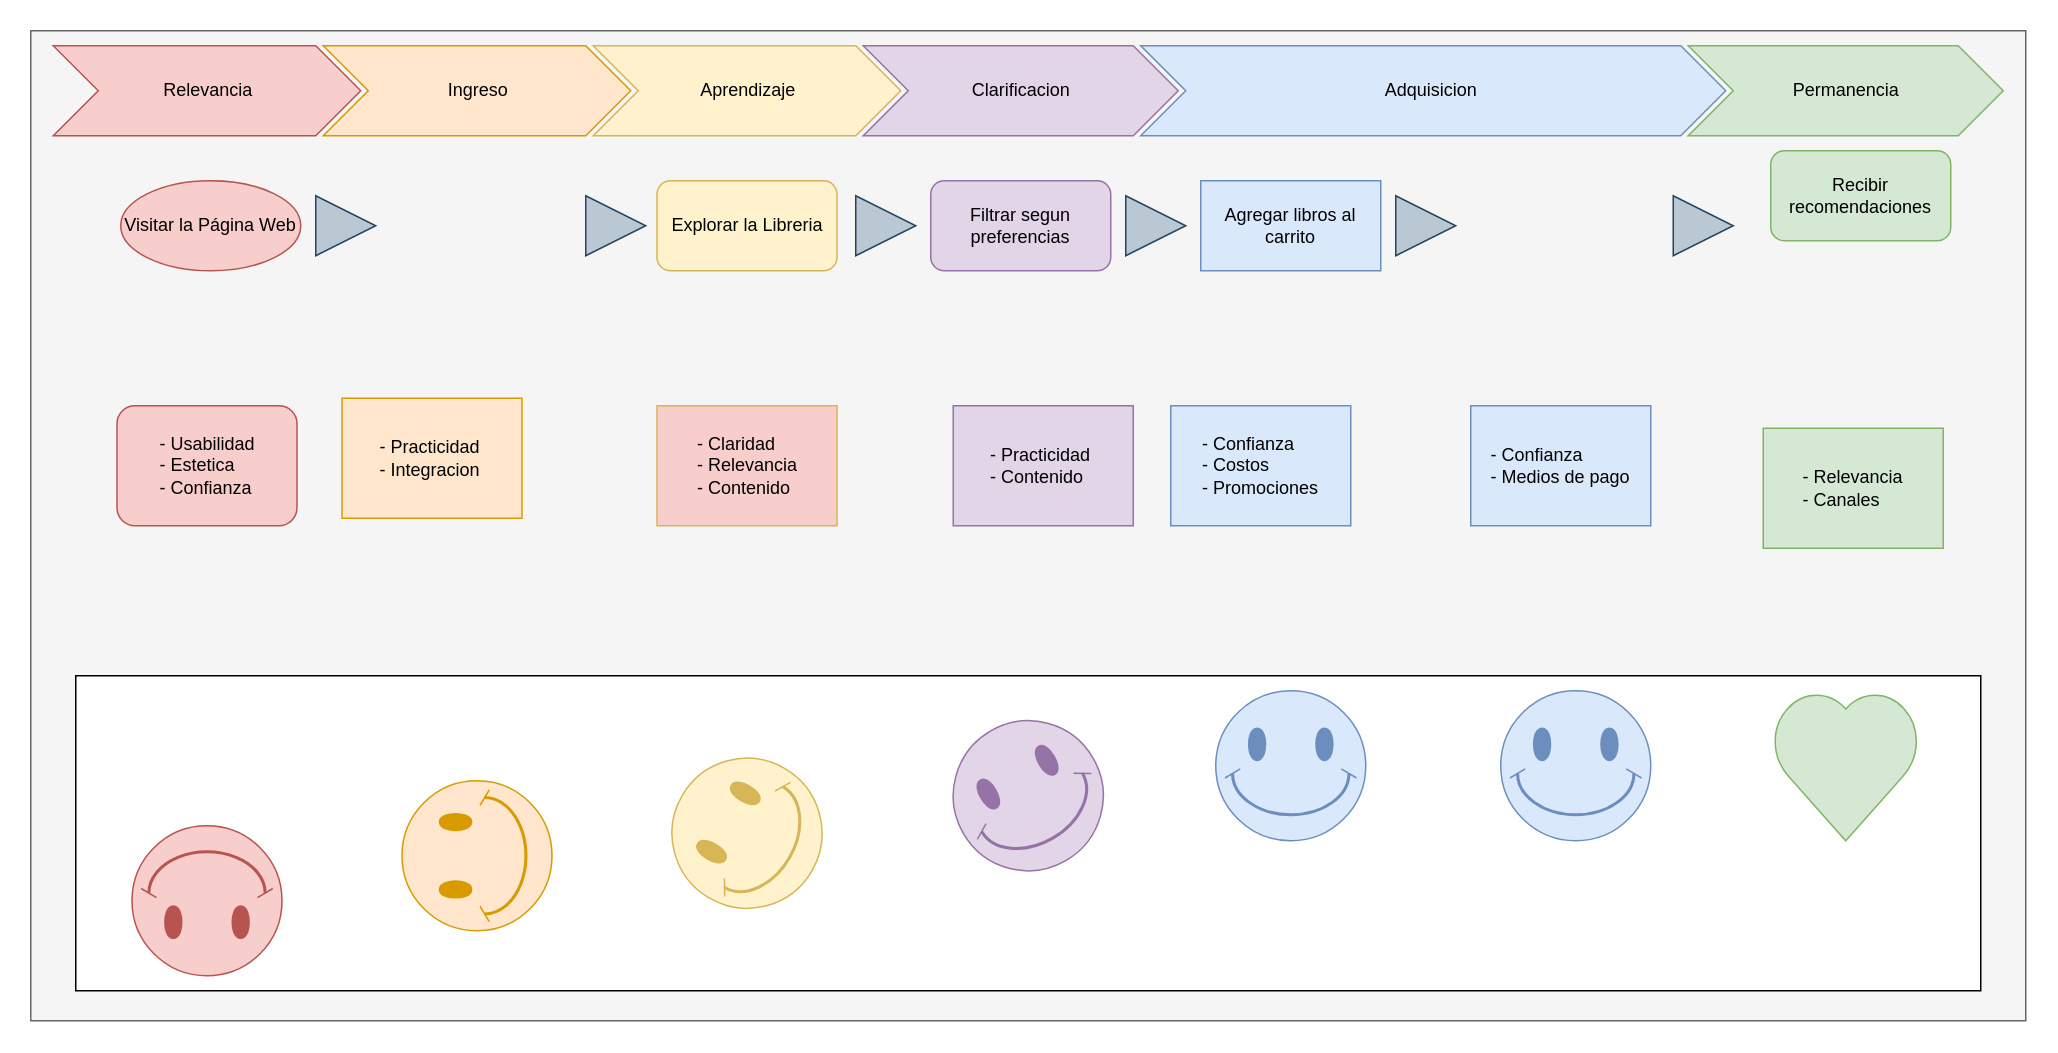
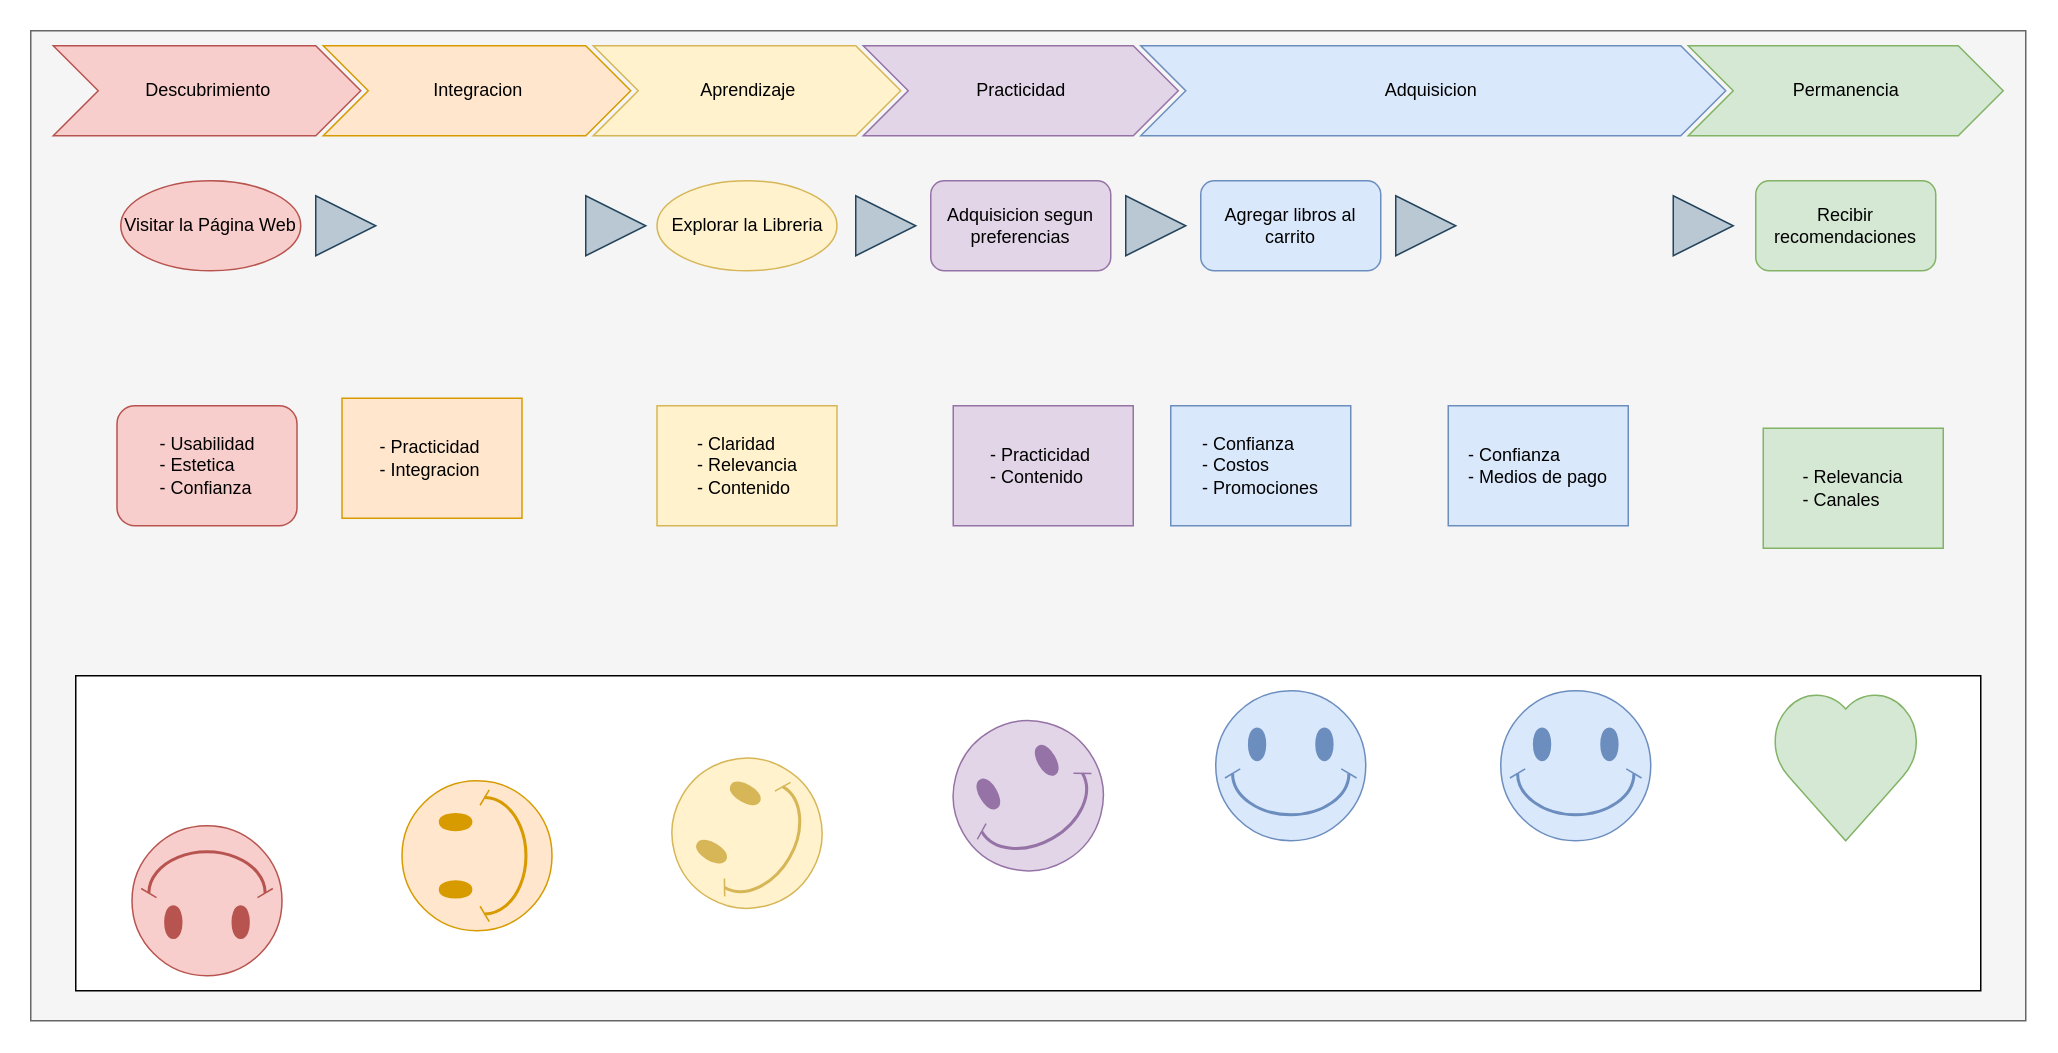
node "Relevancia": label "Relevancia" -> "Descubrimiento"
node "Ingreso": label "Ingreso" -> "Integracion"
node "Clarificacion": label "Clarificacion" -> "Practicidad"
node "Recibir recomendaciones": moved (1861, 196) -> (1846, 226)
node "Explorar la Libreria": shape rounded rectangle -> ellipse
node "Filtrar segun preferencias": label "Filtrar segun preferencias" -> "Adquisicion segun preferencias"
node "Agregar libros al carrito": shape rectangle -> rounded rectangle
node "- Claridad - Relevancia - Contenido": fillcolor #f8cecc -> #fff2cc
node "- Confianza - Medios de pago": moved (1561, 466) -> (1538, 466)
